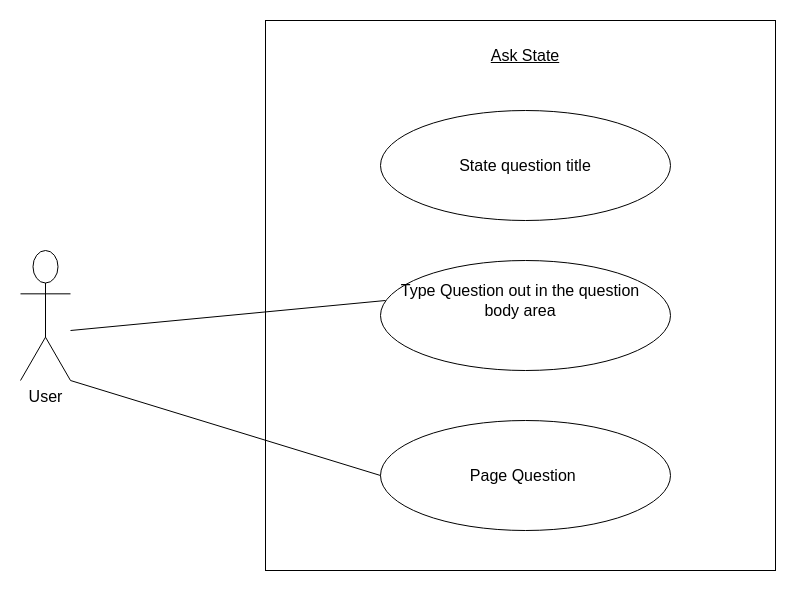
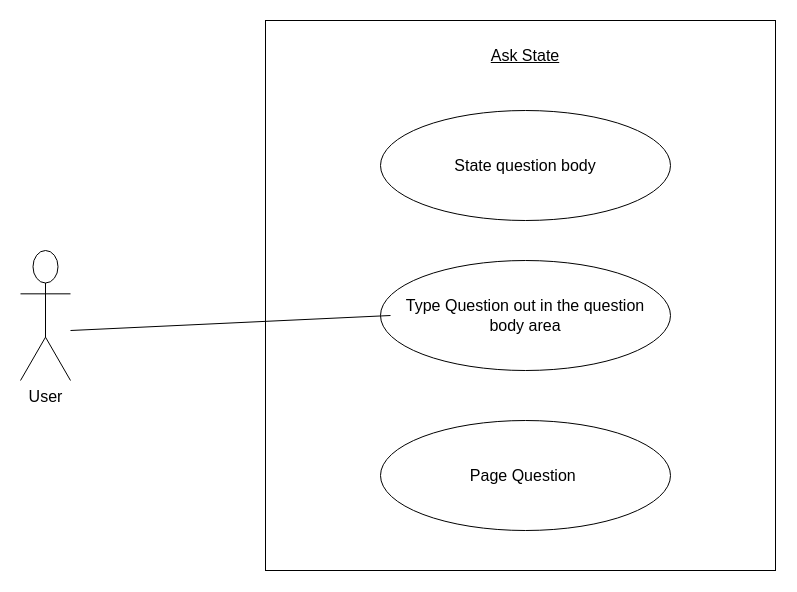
node "State question title": label "State question title" -> "State question body"
node "Type Question out in the question body area": moved (521, 301) -> (526, 316)
edge "User" -- "Page Question": removed
